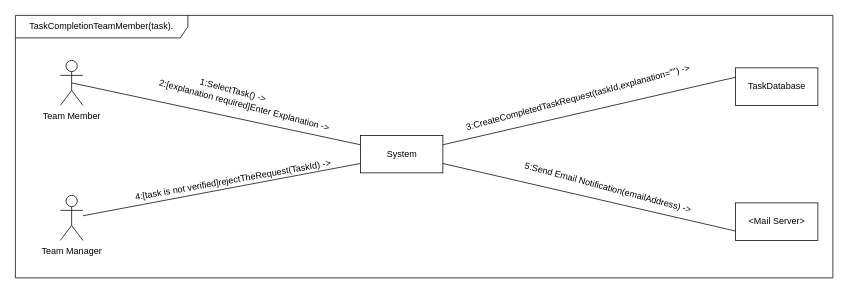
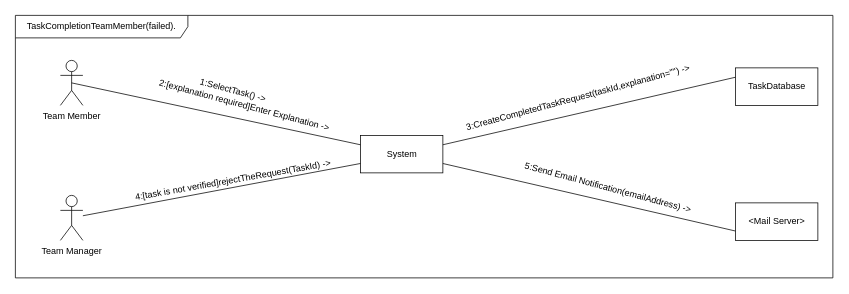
node "TaskCompletionTeamMember(task).": label "TaskCompletionTeamMember(task)." -> "TaskCompletionTeamMember(failed)."
